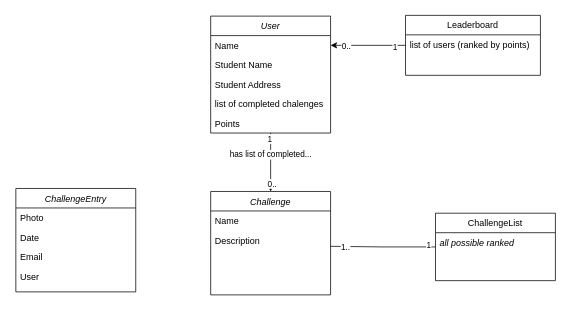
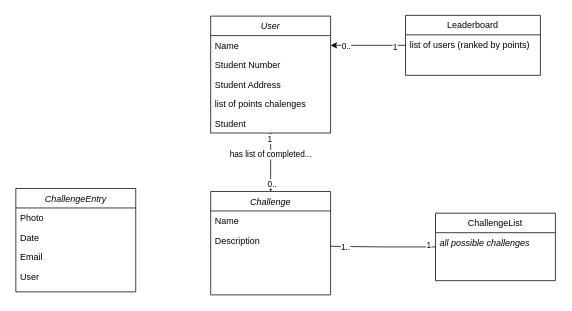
node "Student Name": label "Student Name" -> "Student Number"
node "list of completed chalenges": label "list of completed chalenges" -> "list of points chalenges"
node "Points": label "Points" -> "Student"
node "all possible ranked": label "all possible ranked" -> "all possible challenges"
